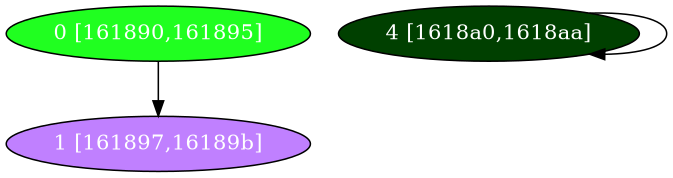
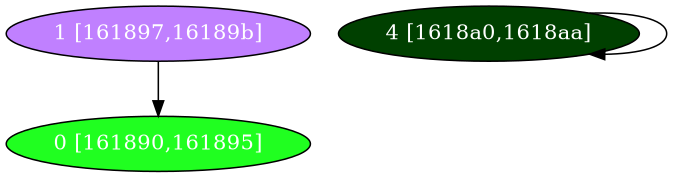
edge "0 [161890,161895]" -> "1 [161897,16189b]": reversed
